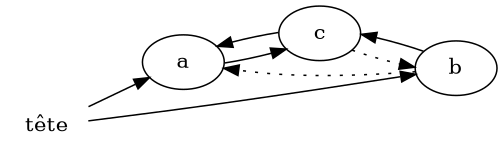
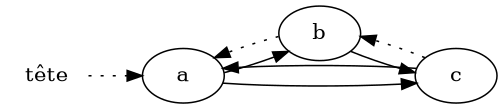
edge "tête" -> "a": style solid -> dotted
edge "tête" -> "b": now "a" -> "b"
